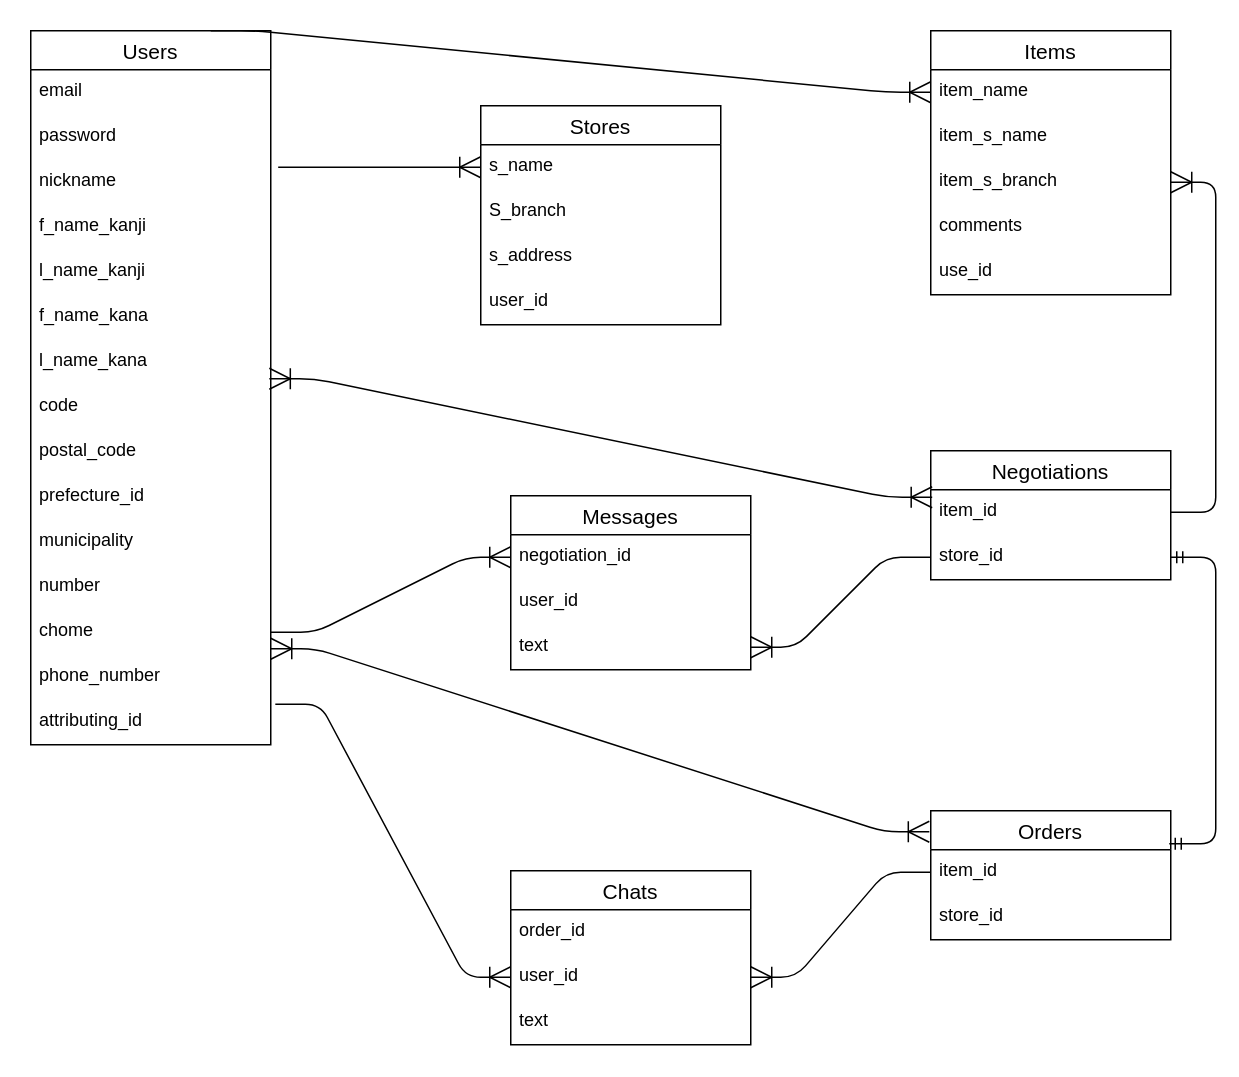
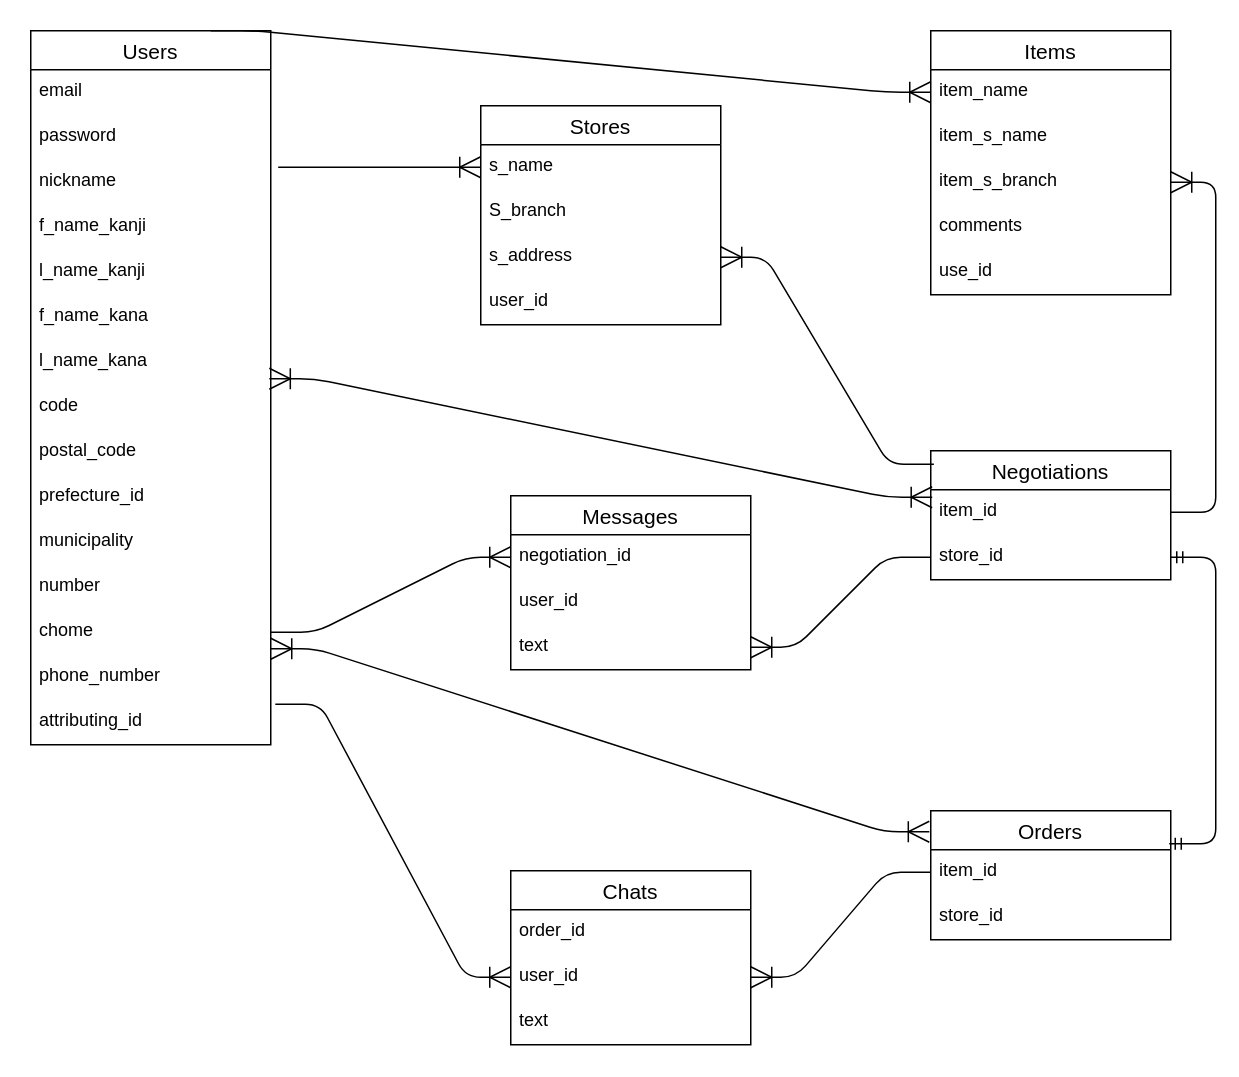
edge "Negotiations" -> "s_address": added
